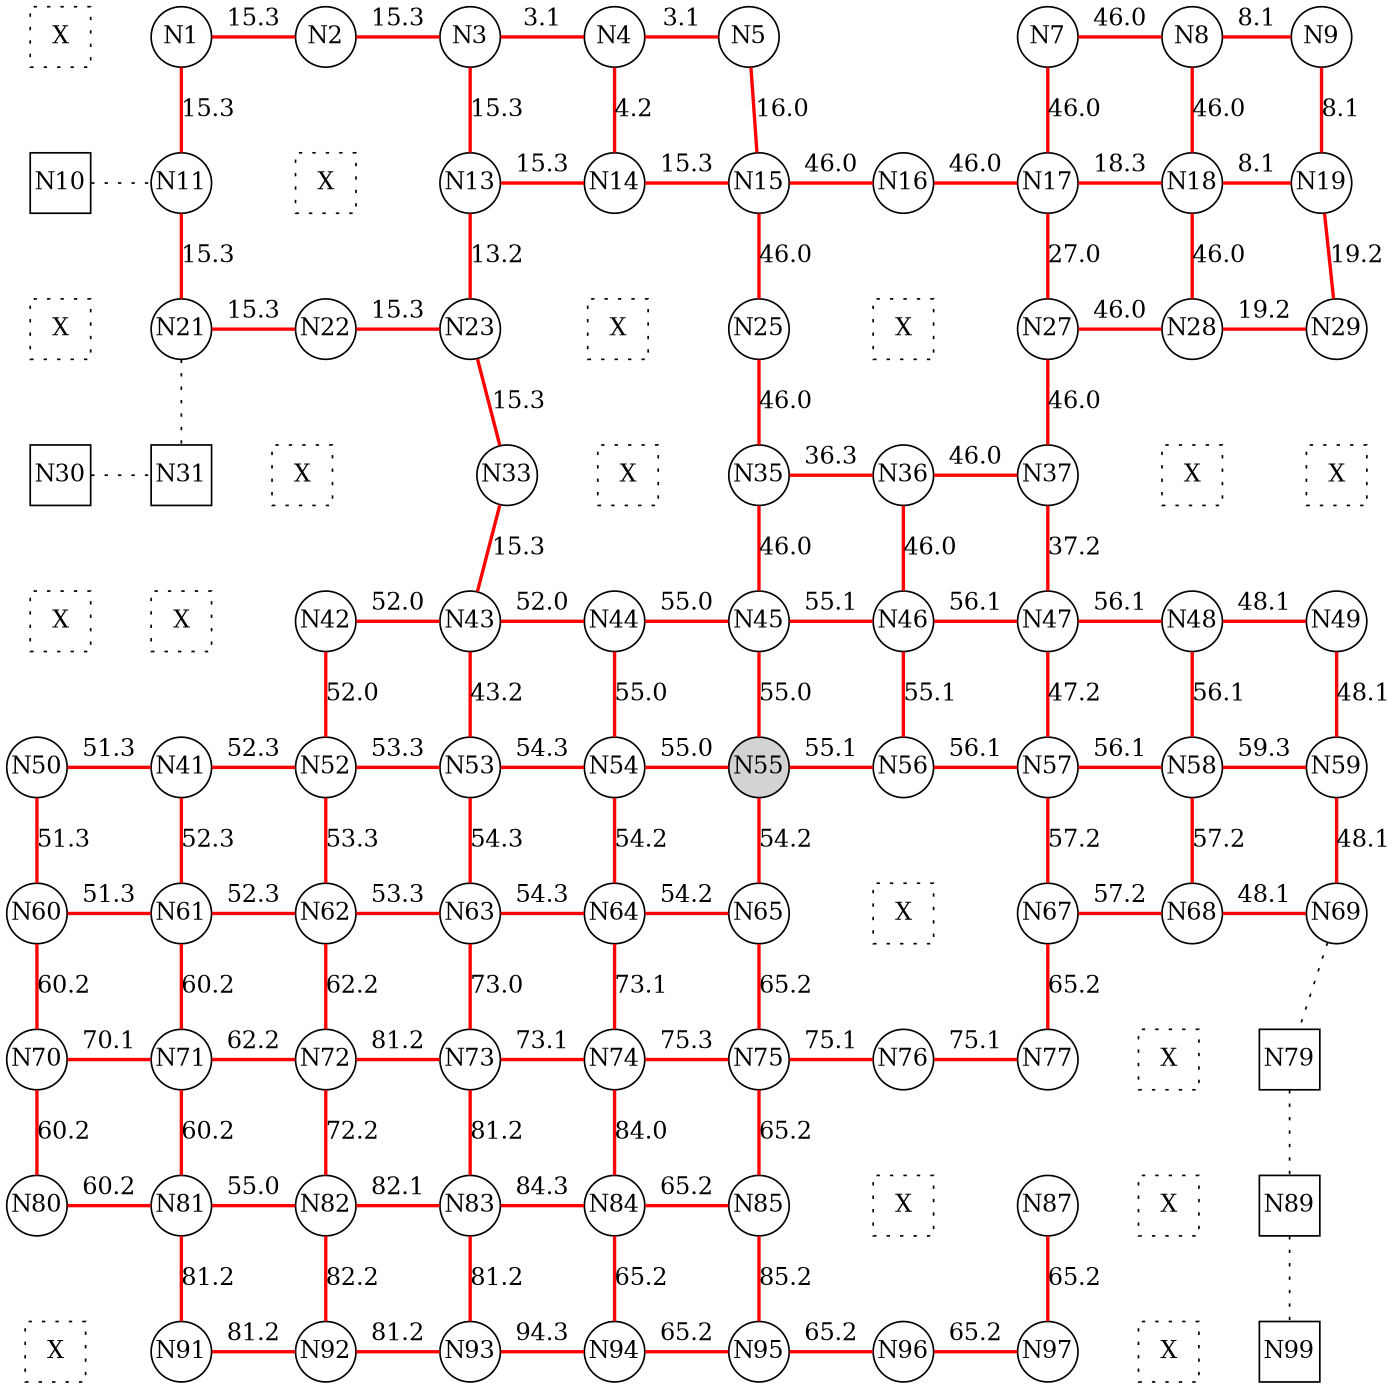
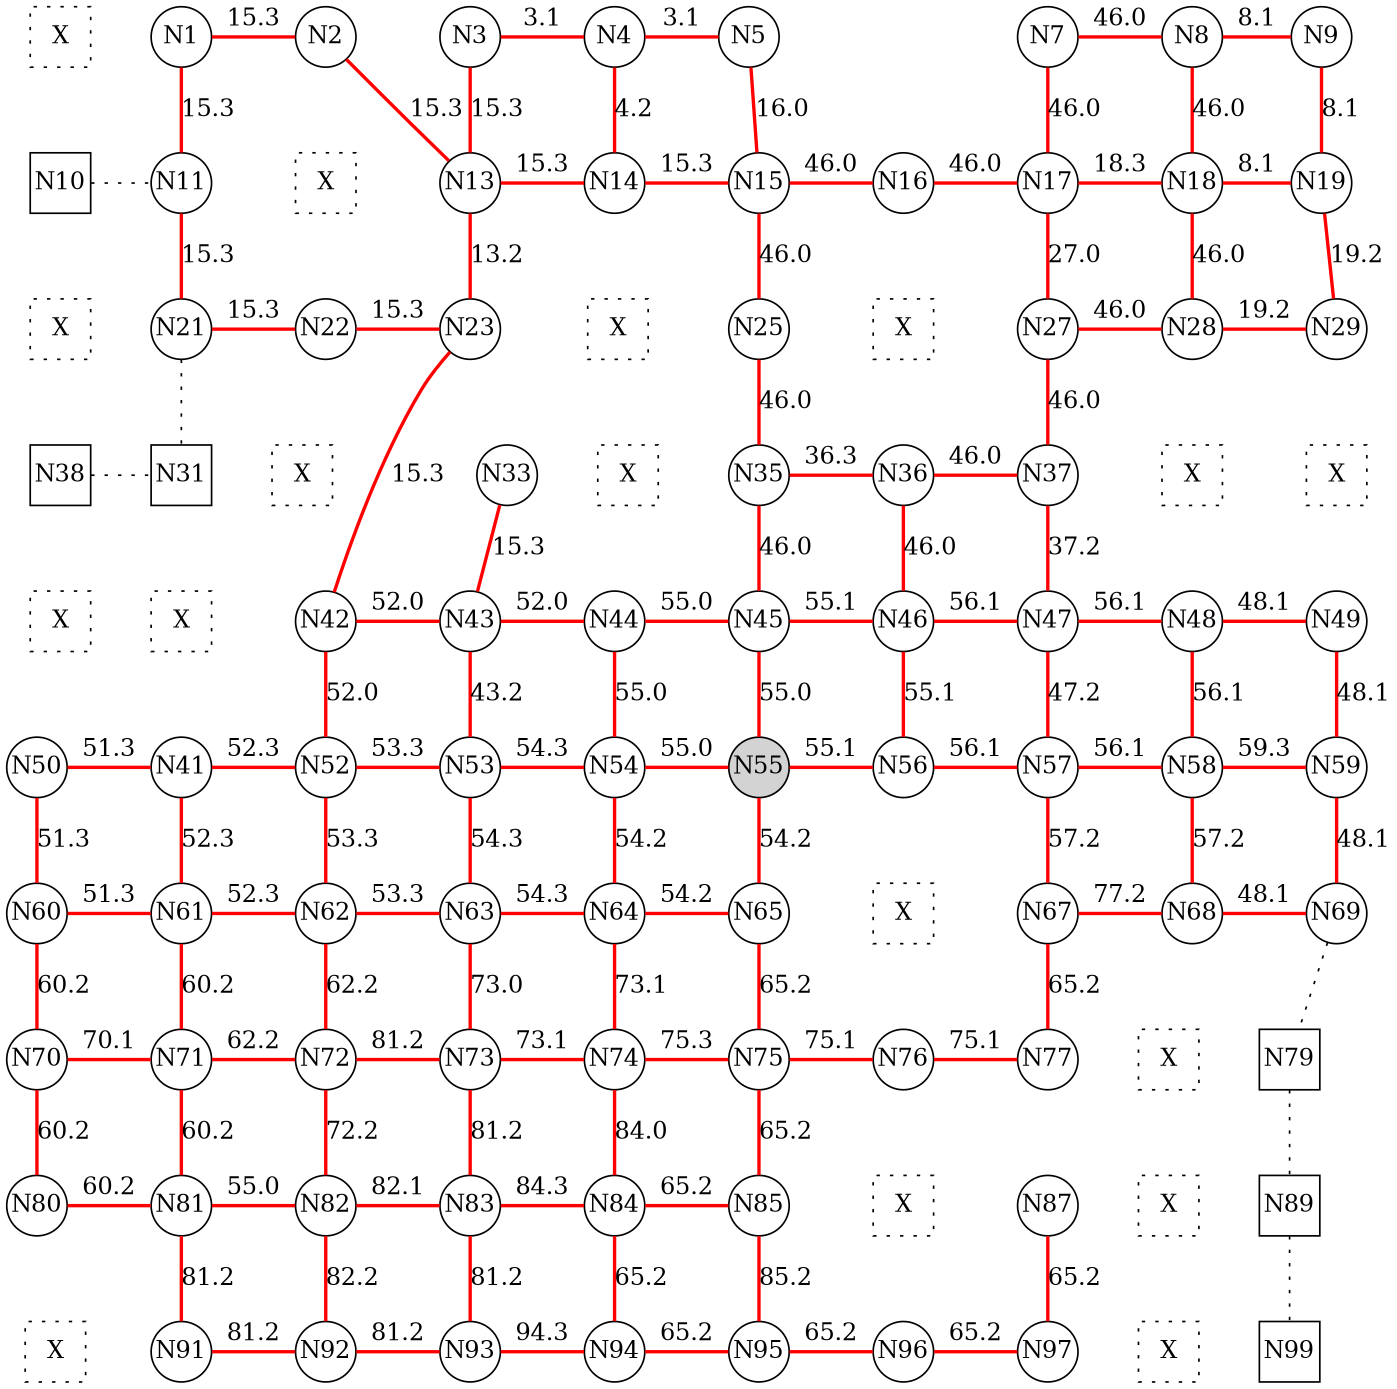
edge "N2" -- "N3": now "N2" -- "N13"
edge "N23" -- "N33": now "N23" -- "N42"
node "N30": label "N30" -> "N38"
edge "N67" -- "N68": label "57.2" -> "77.2"
